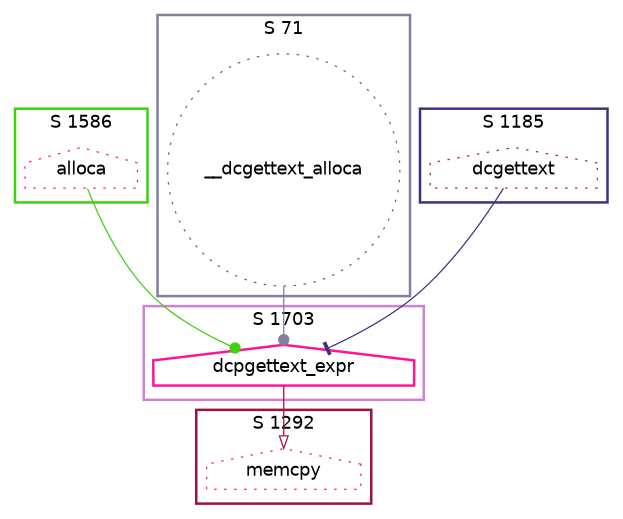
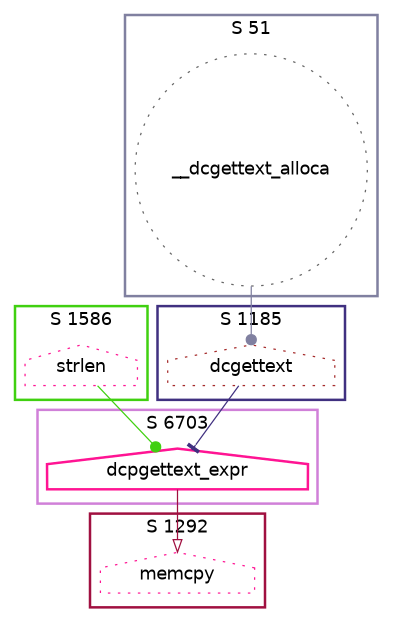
cluster "S 71": label "S 71" -> "S 51"
node "alloca": label "alloca" -> "strlen"
edge "__dcgettext_alloca" -> "dcpgettext_expr": now "__dcgettext_alloca" -> "dcgettext"
cluster "S 1703": label "S 1703" -> "S 6703"
